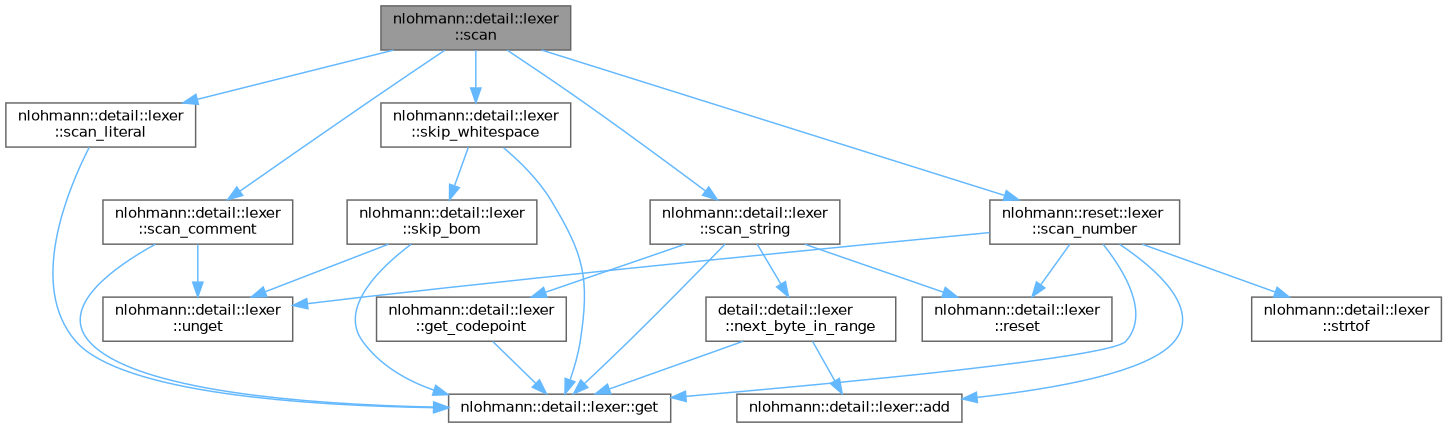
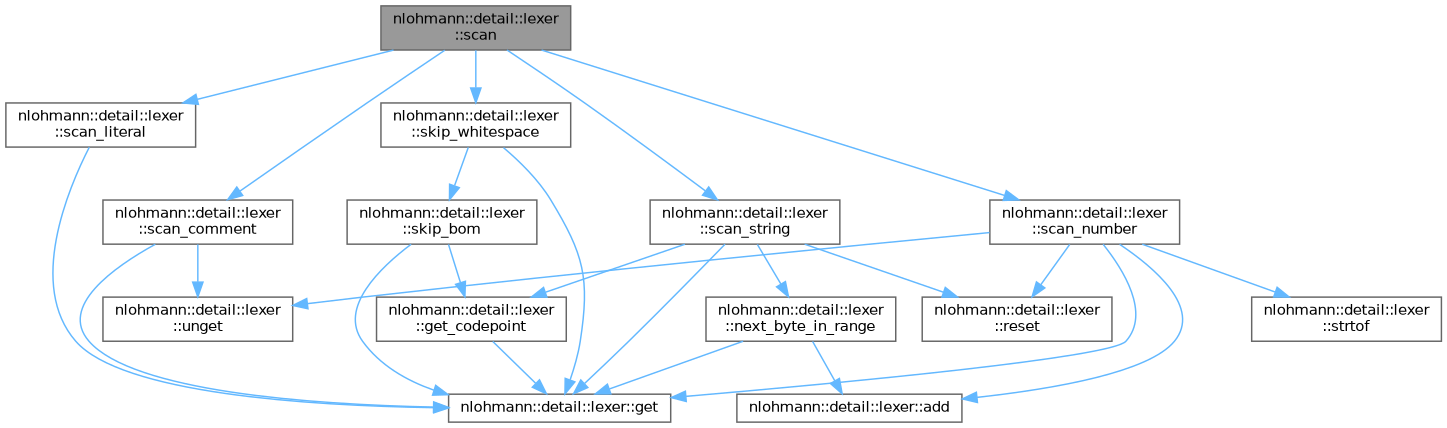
node "nlohmann::reset::lexer ::scan_number": label "nlohmann::reset::lexer ::scan_number" -> "nlohmann::detail::lexer ::scan_number"
edge "nlohmann::detail::lexer ::skip_bom" -> "nlohmann::detail::lexer ::unget": now "nlohmann::detail::lexer ::skip_bom" -> "nlohmann::detail::lexer ::get_codepoint"
node "detail::detail::lexer ::next_byte_in_range": label "detail::detail::lexer ::next_byte_in_range" -> "nlohmann::detail::lexer ::next_byte_in_range"
